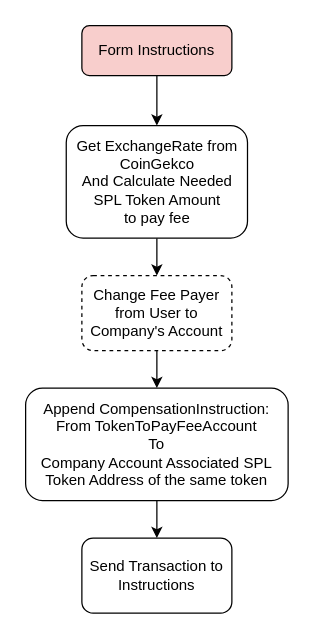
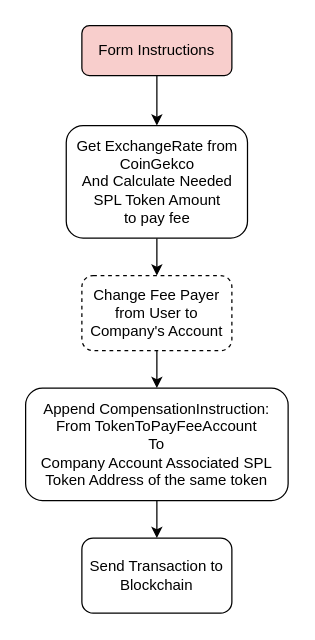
node "Send Transaction to Instructions": label "Send Transaction to Instructions" -> "Send Transaction to Blockchain"
